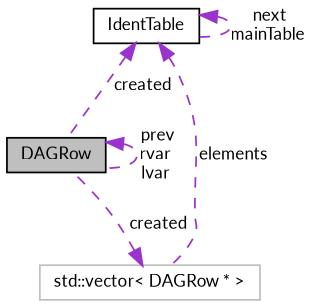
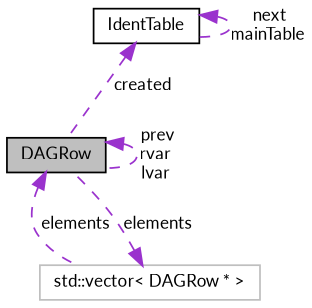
edge "std::vector< DAGRow * >" -> "IdentTable": now "std::vector< DAGRow * >" -> "DAGRow"
edge "DAGRow" -> "std::vector< DAGRow * >": label " created" -> " elements"
